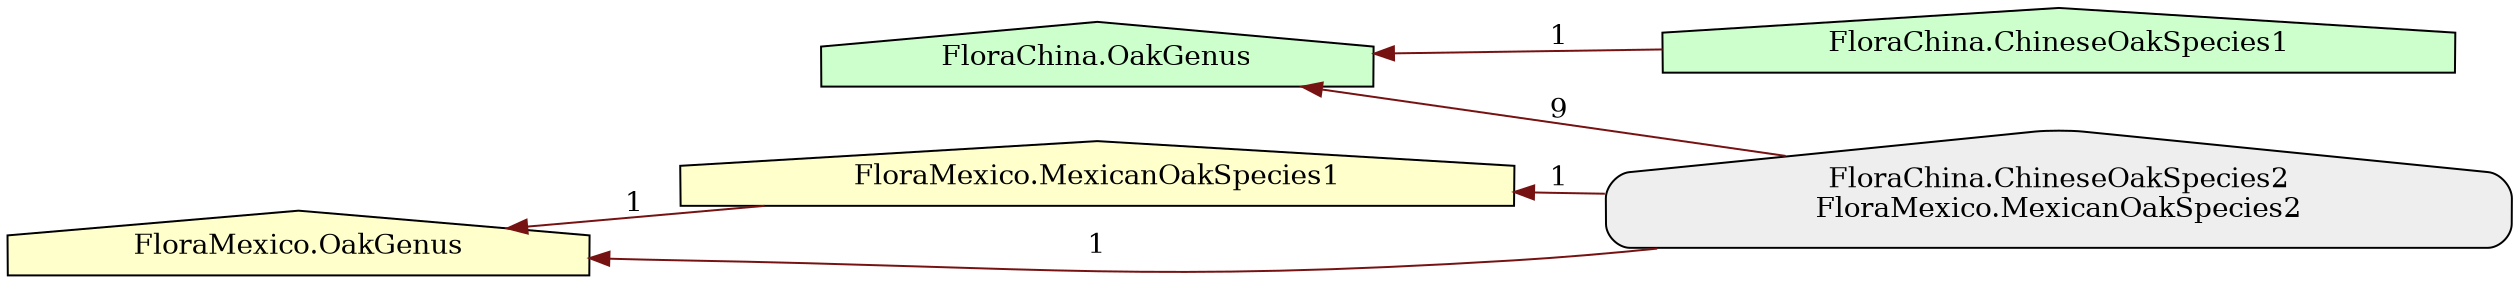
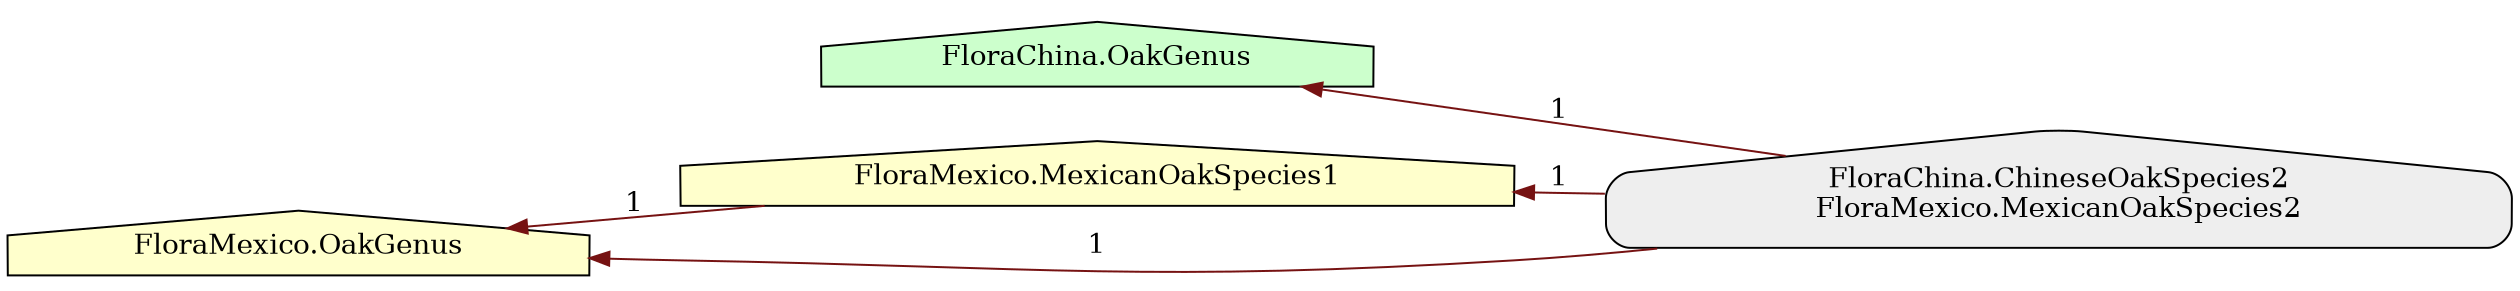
node "FloraChina.ChineseOakSpecies1": removed
edge "FloraChina.ChineseOakSpecies2 FloraMexico.MexicanOakSpecies2" -> "FloraChina.OakGenus": label "9" -> "1"
